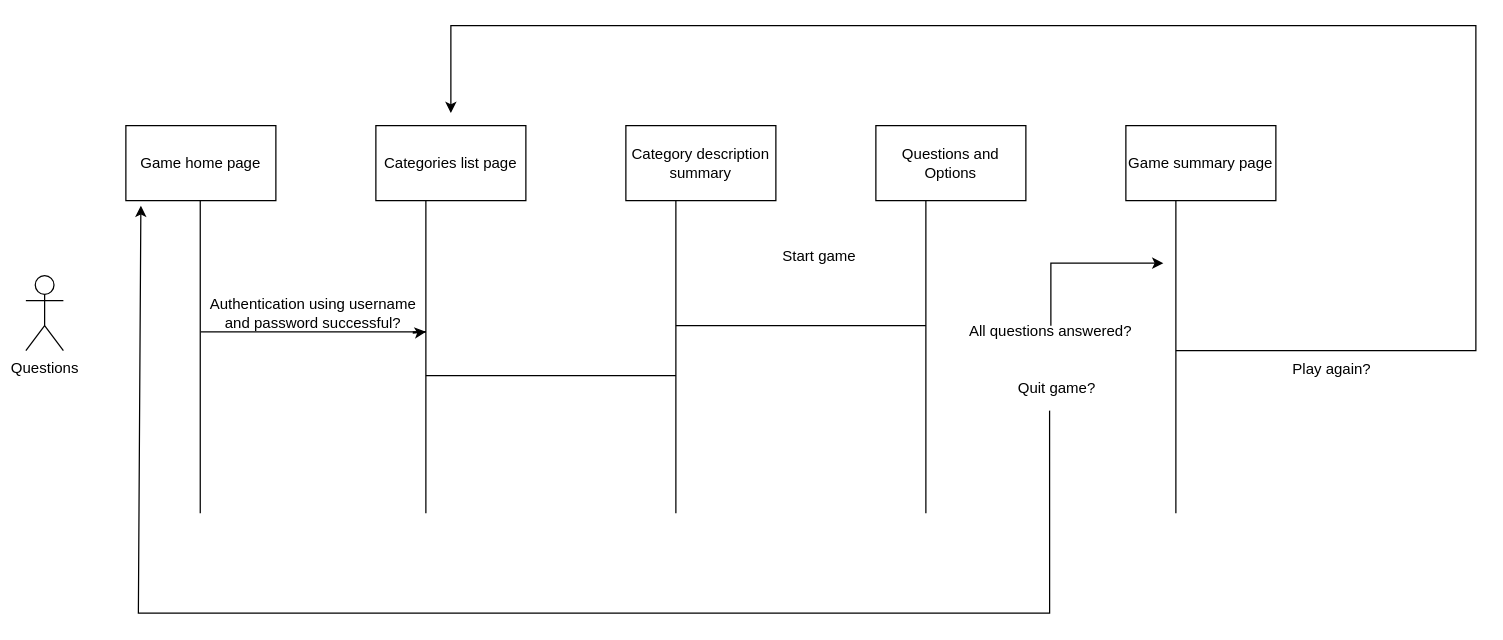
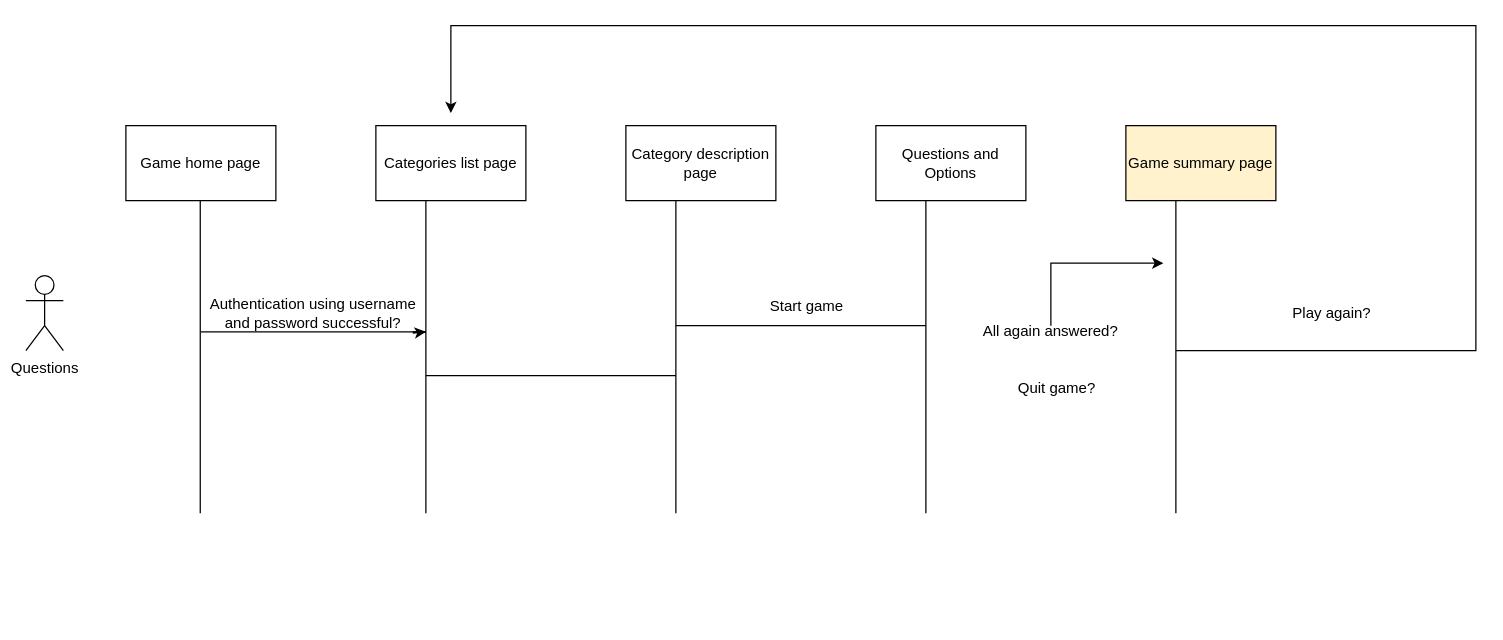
node "Category description summary": label "Category description summary" -> "Category description page"
node "Game summary page": fillcolor #ffffff -> #fff2cc
node "Start game": moved (819, 257) -> (807, 307)
node "All questions answered?": label "All questions answered?" -> "All again answered?"
node "Play again?": moved (1332, 369) -> (1332, 313)
edge "Quit game?" -> "Game home page": removed
